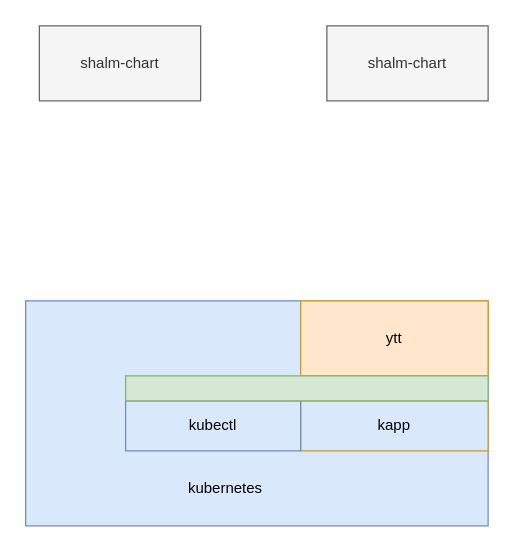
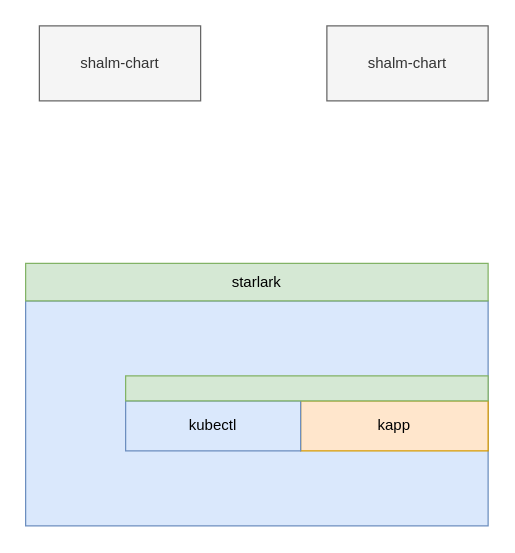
node "starlark": added
node "ytt": removed
node "kapp": fillcolor #dae8fc -> #ffe6cc
node "kubernetes": removed
